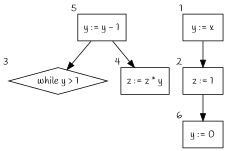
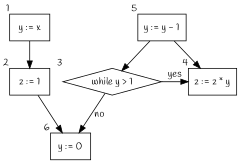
edge "while y > 1 3" -> "z := z * y 4": added, label "yes"
edge "while y > 1 3" -> "y := 0 6": added, label "no"
